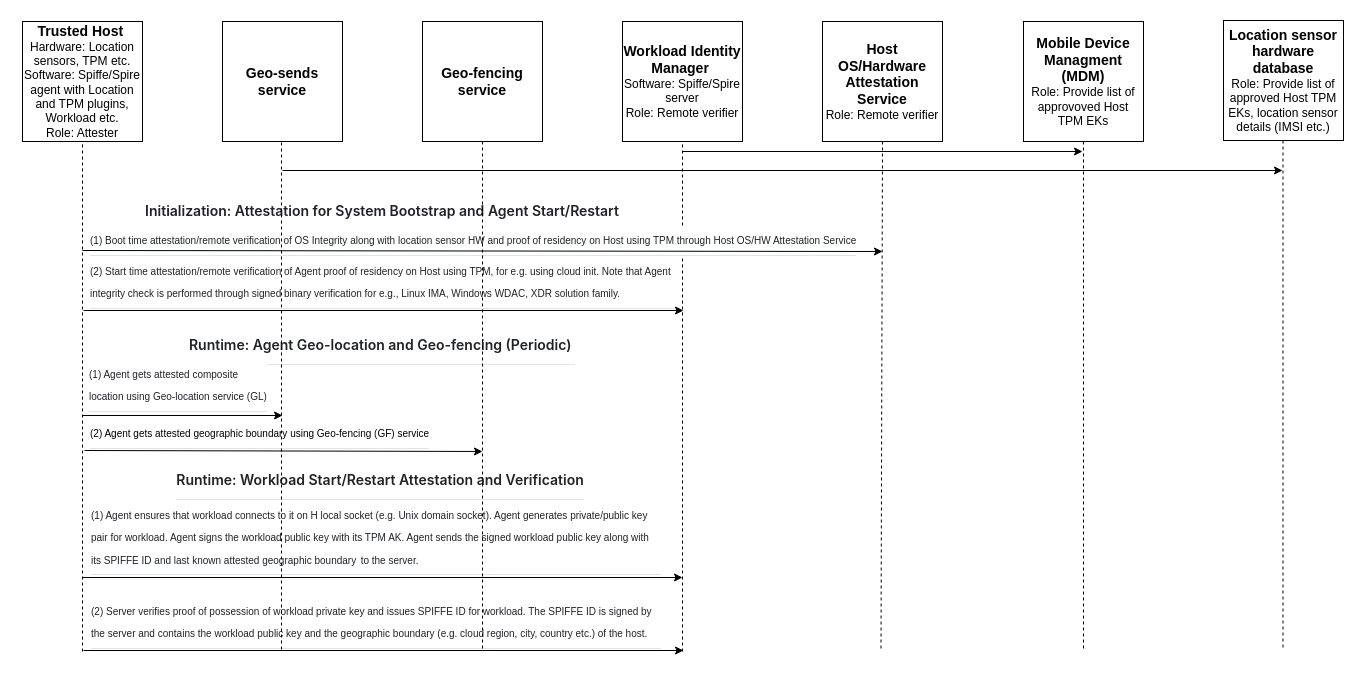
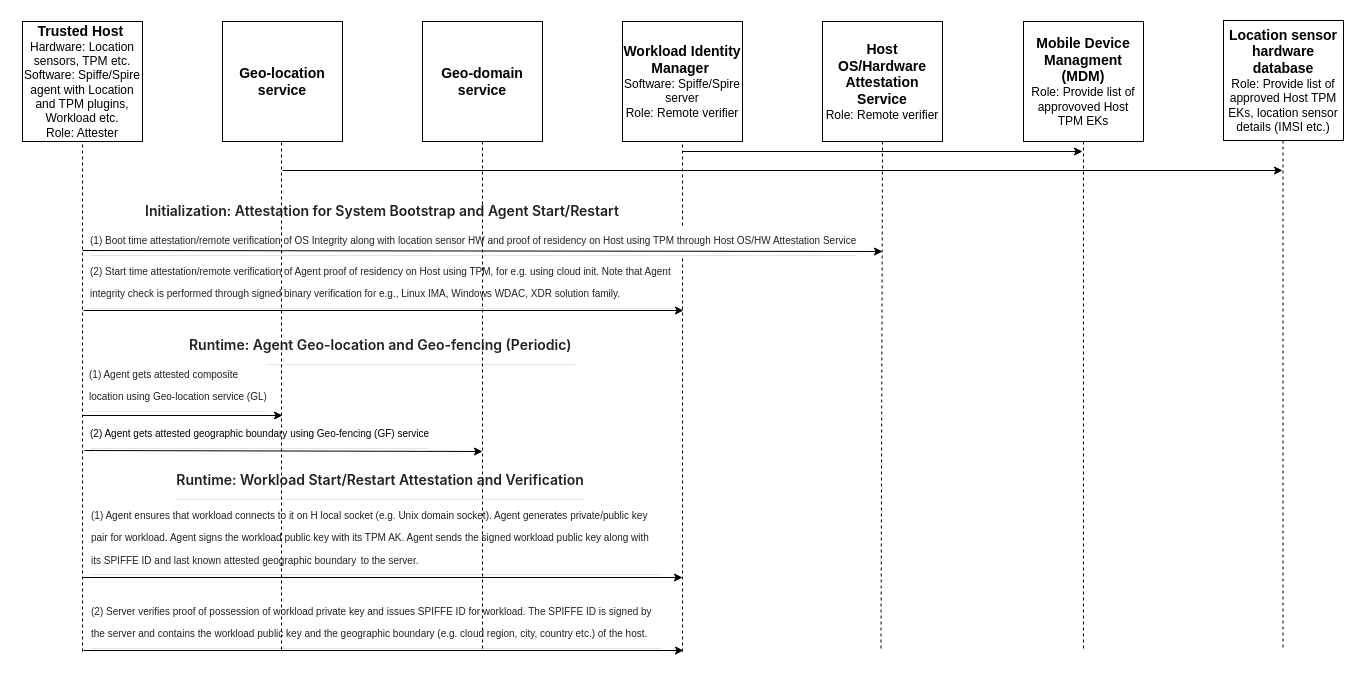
node "Geo-sends service": label "Geo-sends service" -> "Geo-location service"
node "Geo-fencing service": label "Geo-fencing service" -> "Geo-domain service"
